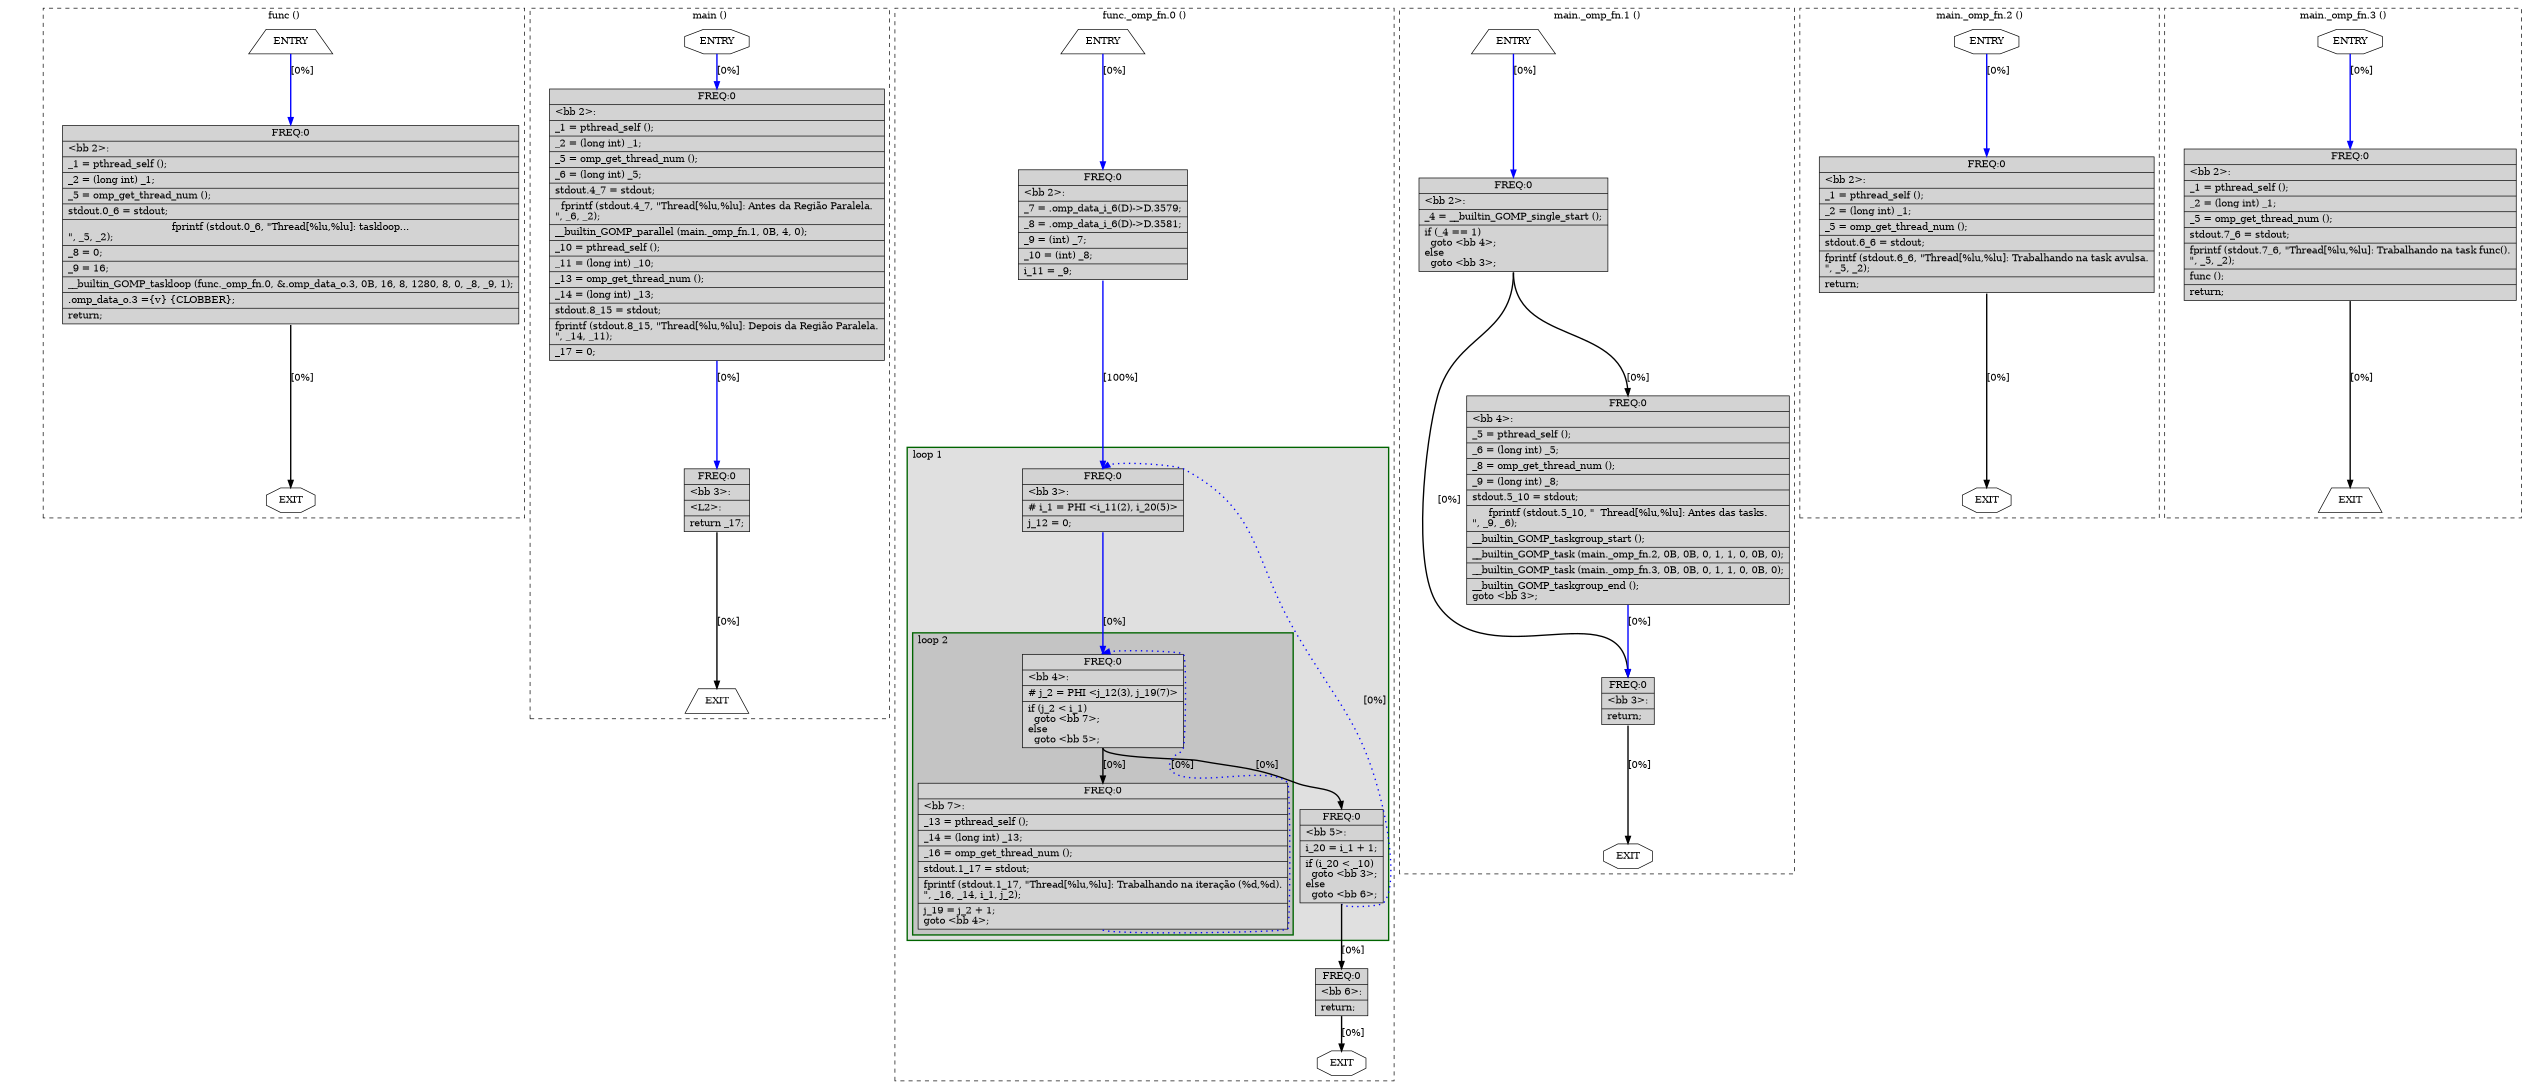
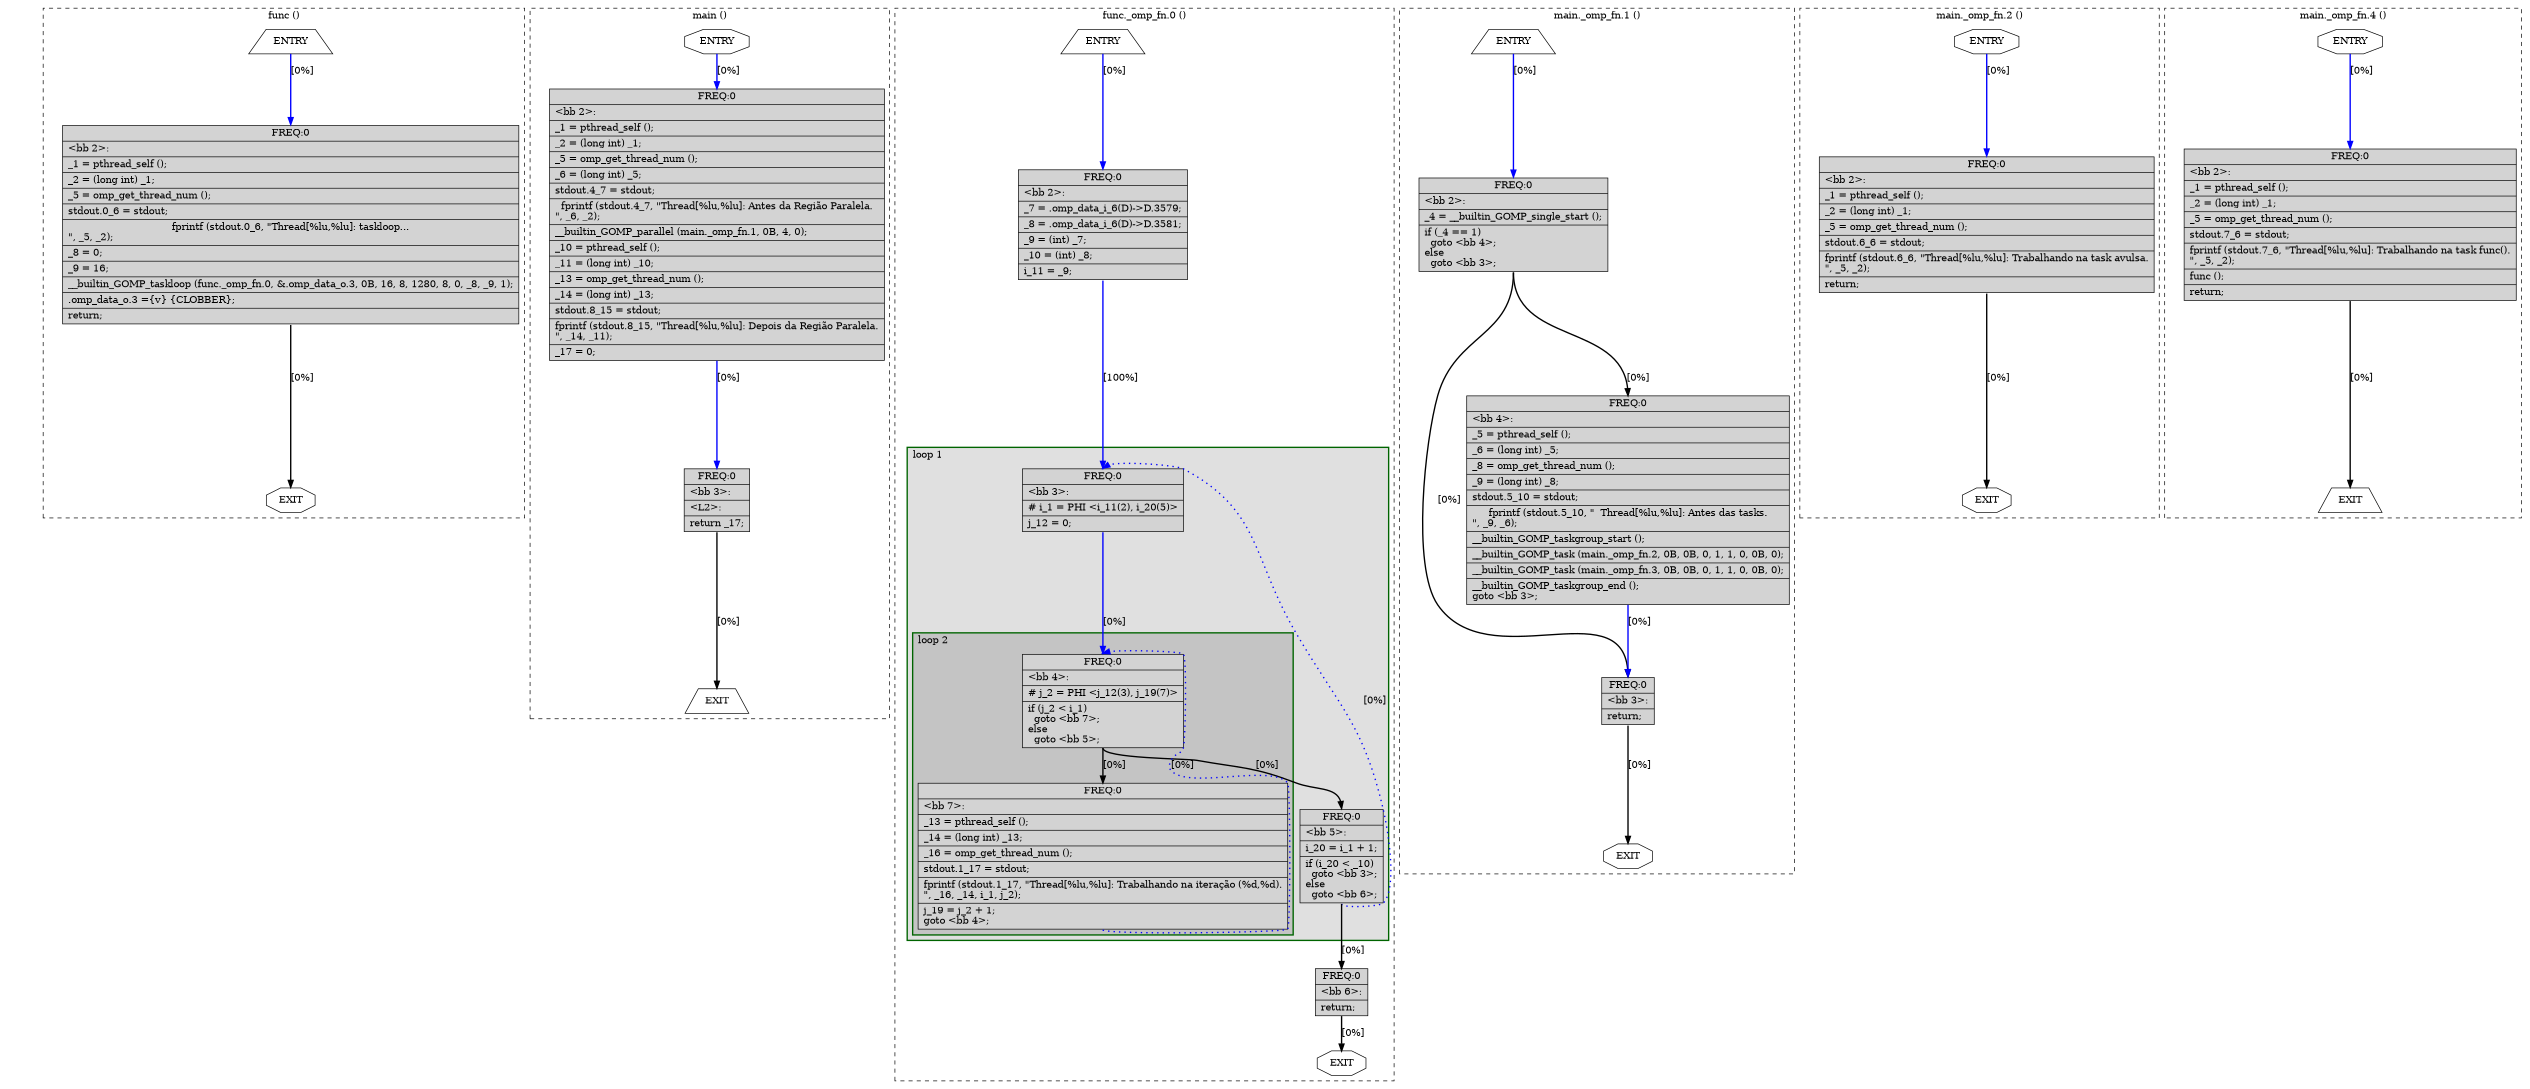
cluster "main._omp_fn.3 ()": label "main._omp_fn.3 ()" -> "main._omp_fn.4 ()"
